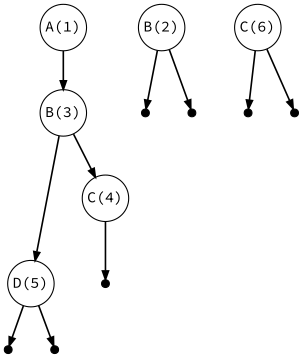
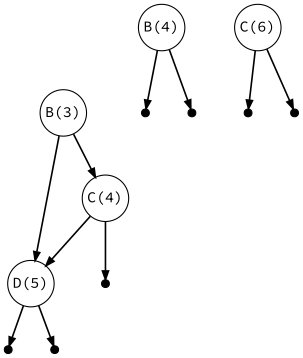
node "A(1)": removed
node "B(2)": label "B(2)" -> "B(4)"
edge "C(4)" -> "D(5)": added
